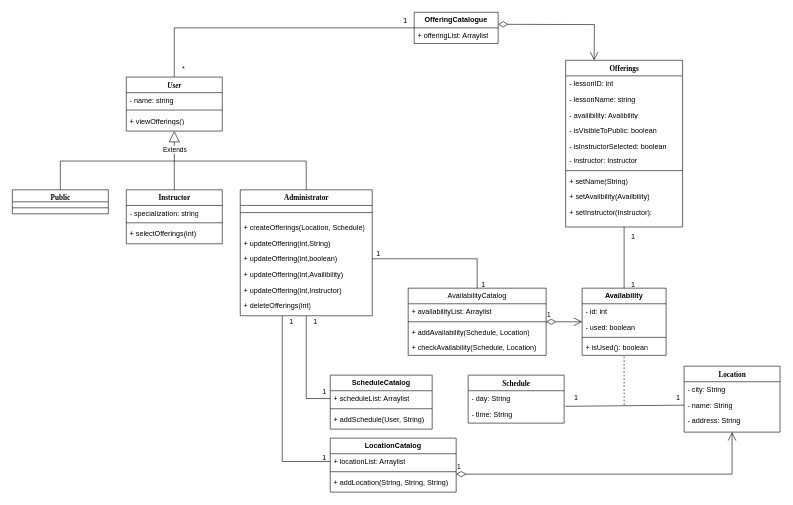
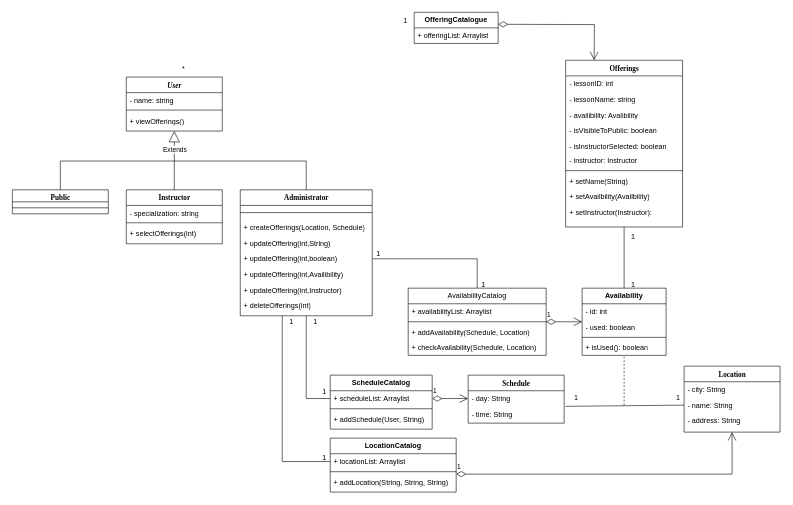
edge "OfferingCatalogue" -- "User": removed
edge "+ scheduleList: Arraylist" -- "- day: String": added, label "1"
